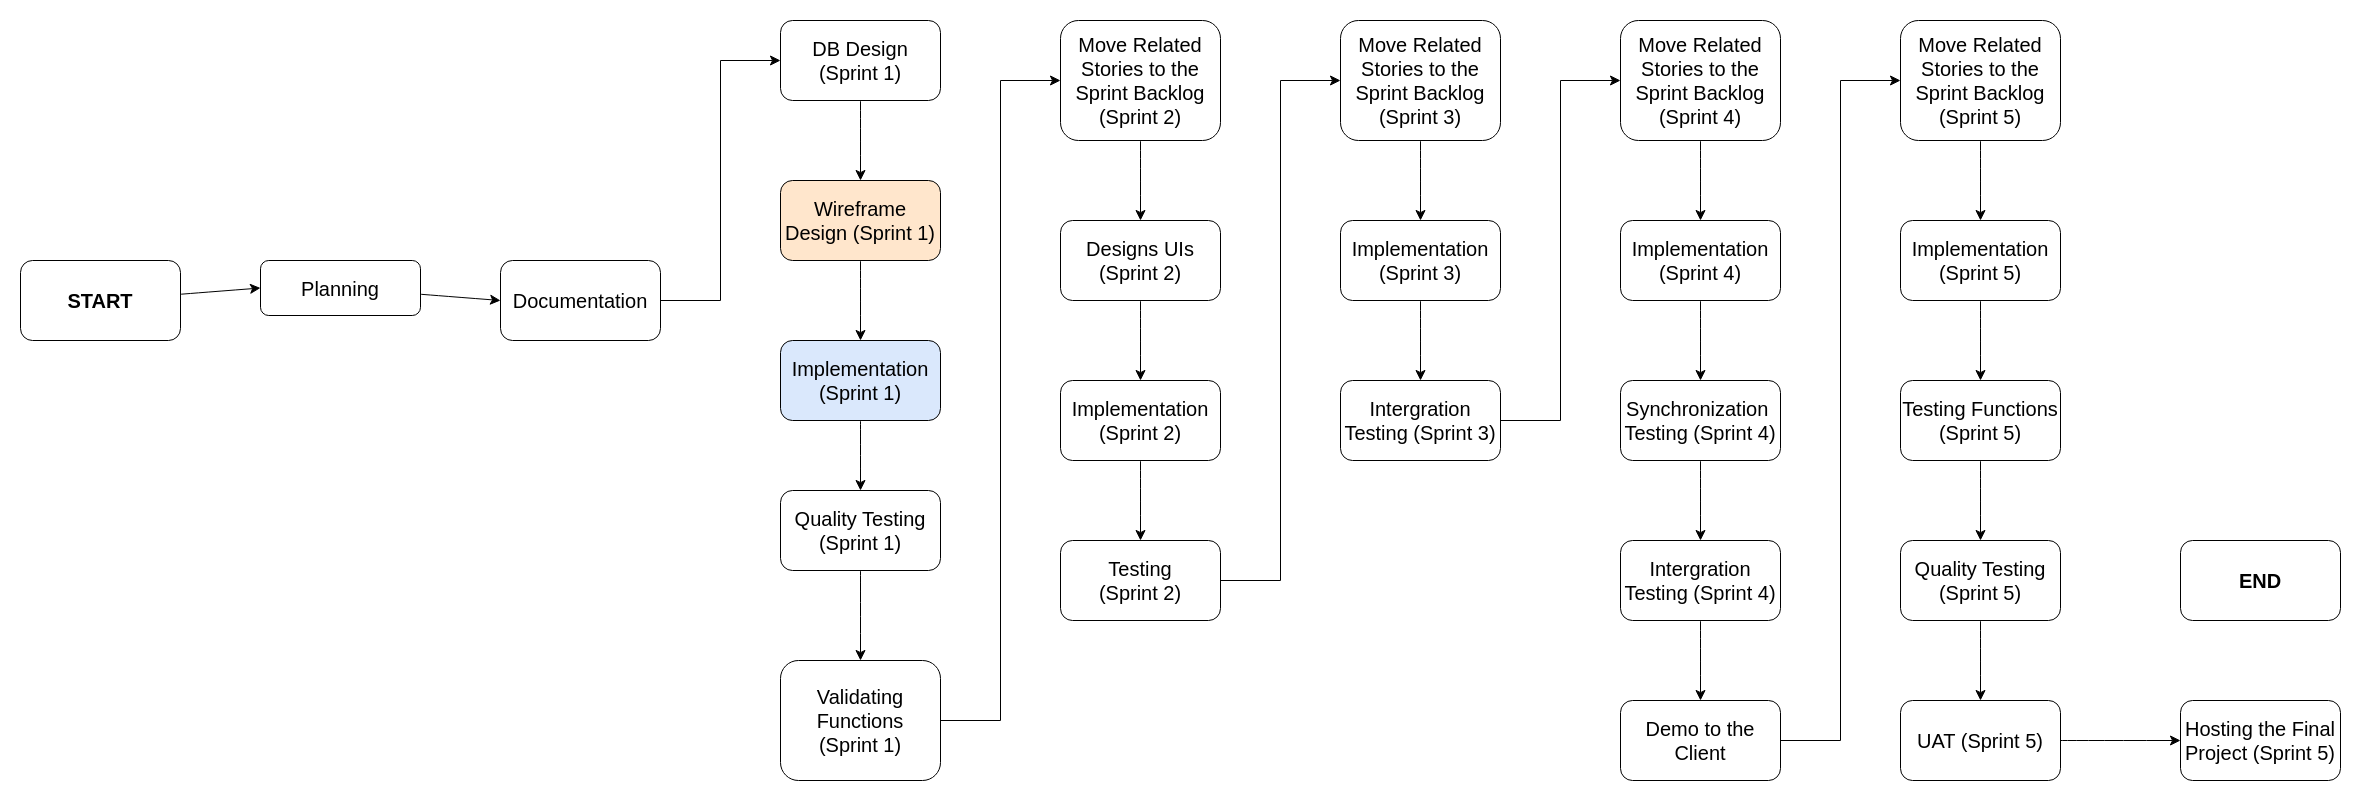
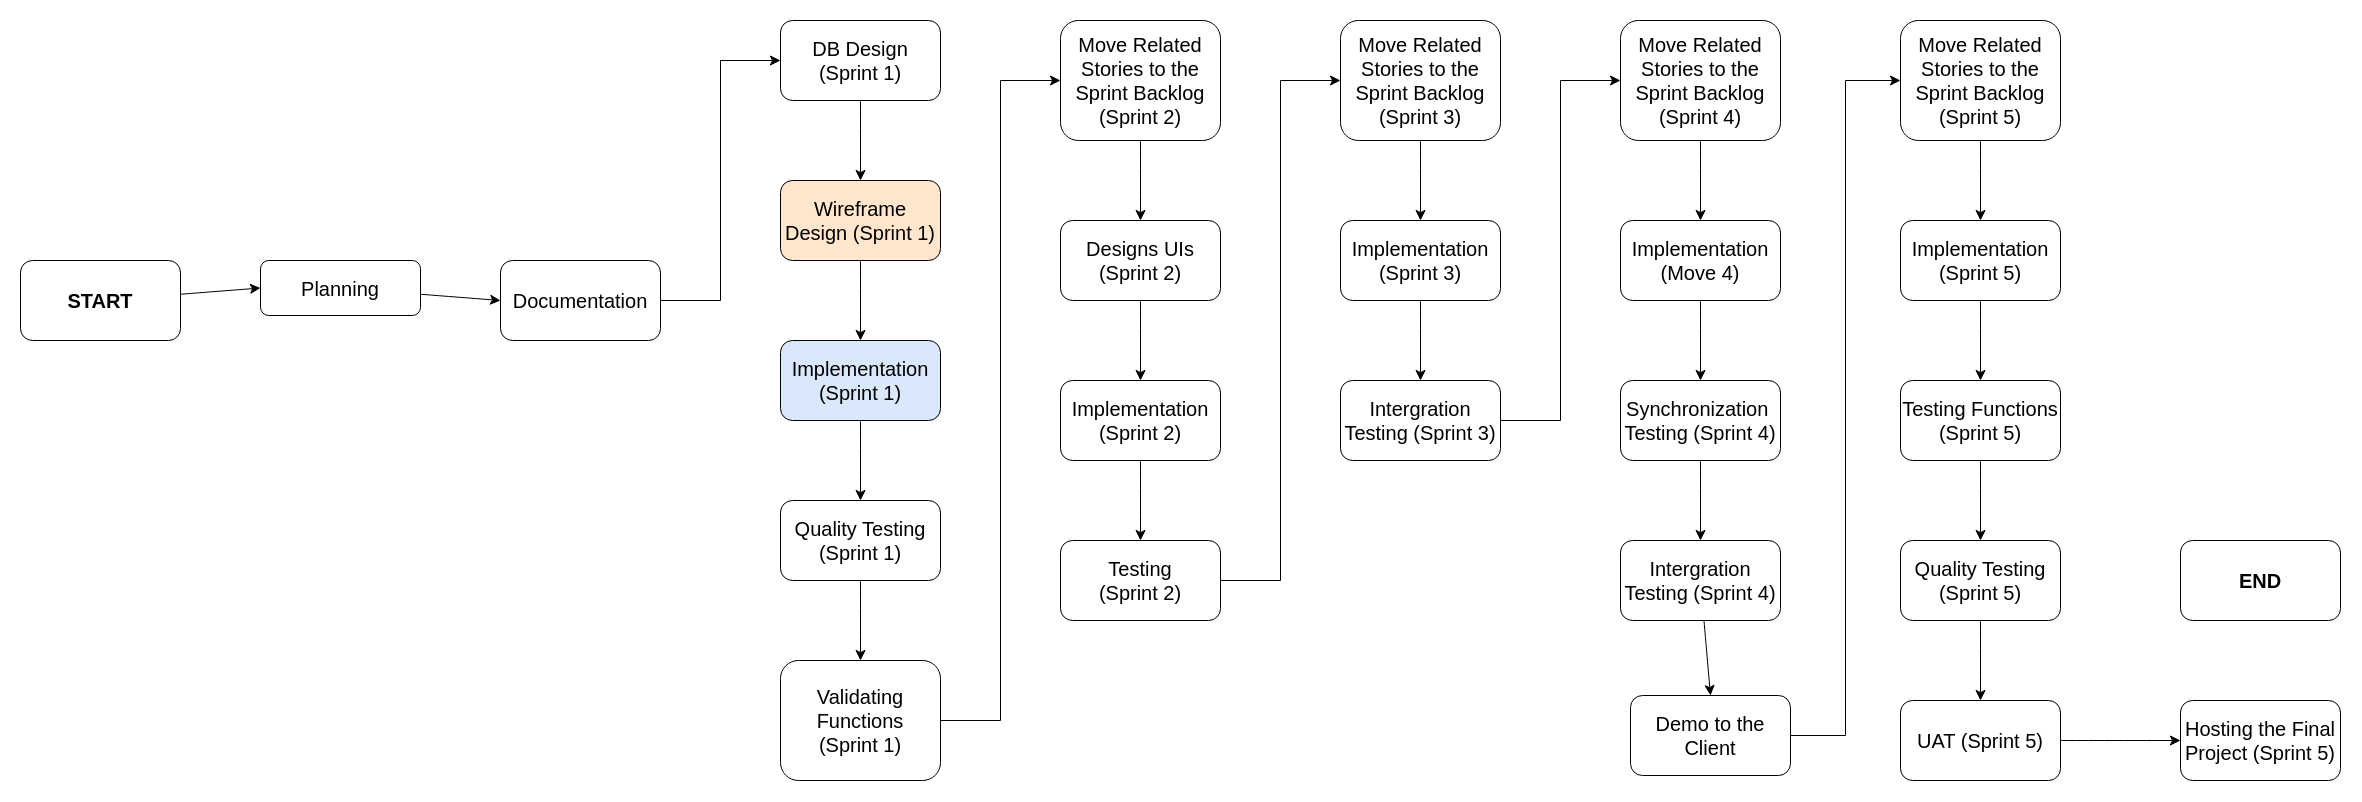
node "Implementation (Sprint 4)": label "Implementation (Sprint 4)" -> "Implementation (Move 4)"
node "Quality Testing (Sprint 1)": moved (861, 531) -> (861, 541)
node "Demo to the Client": moved (1701, 741) -> (1711, 736)
